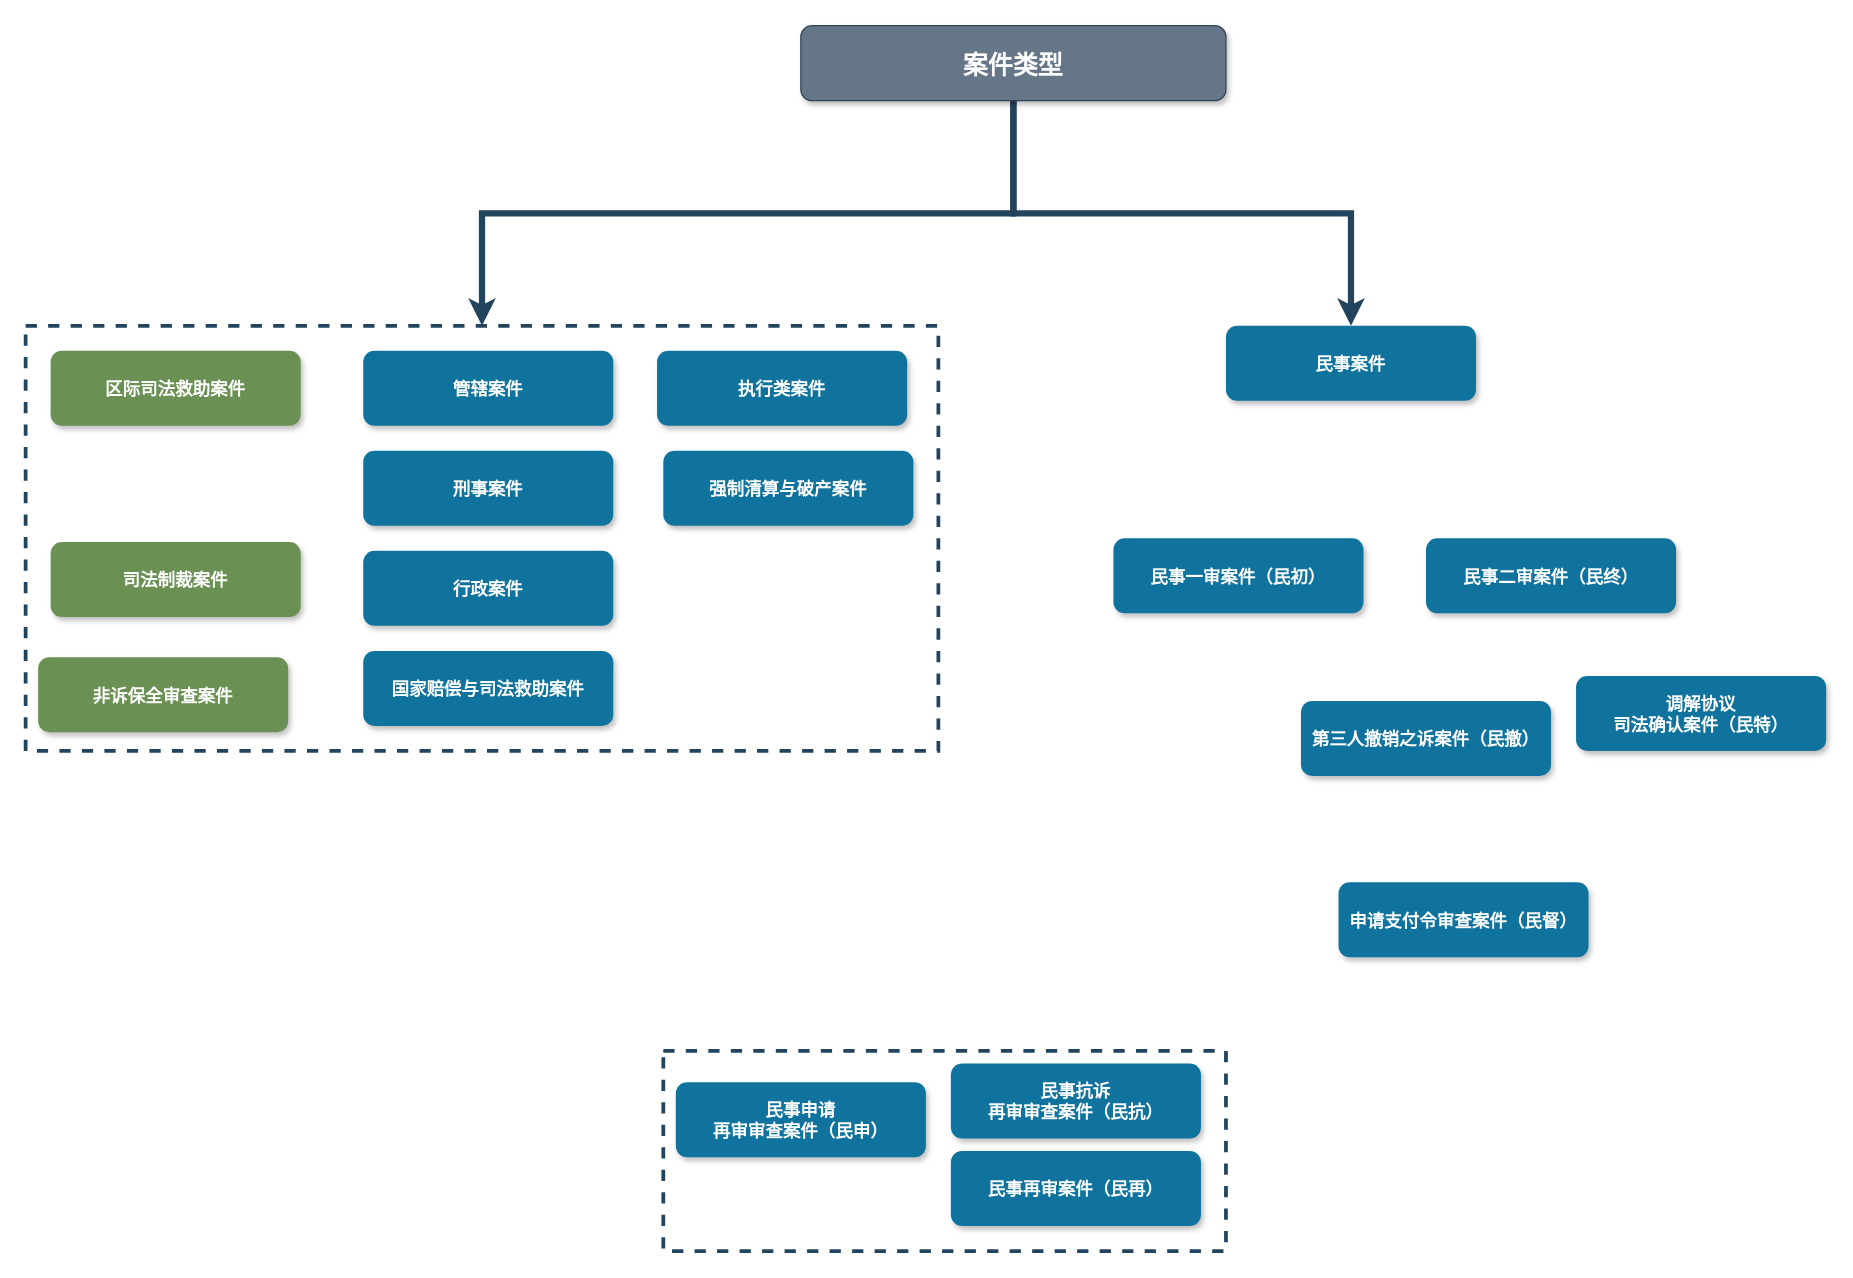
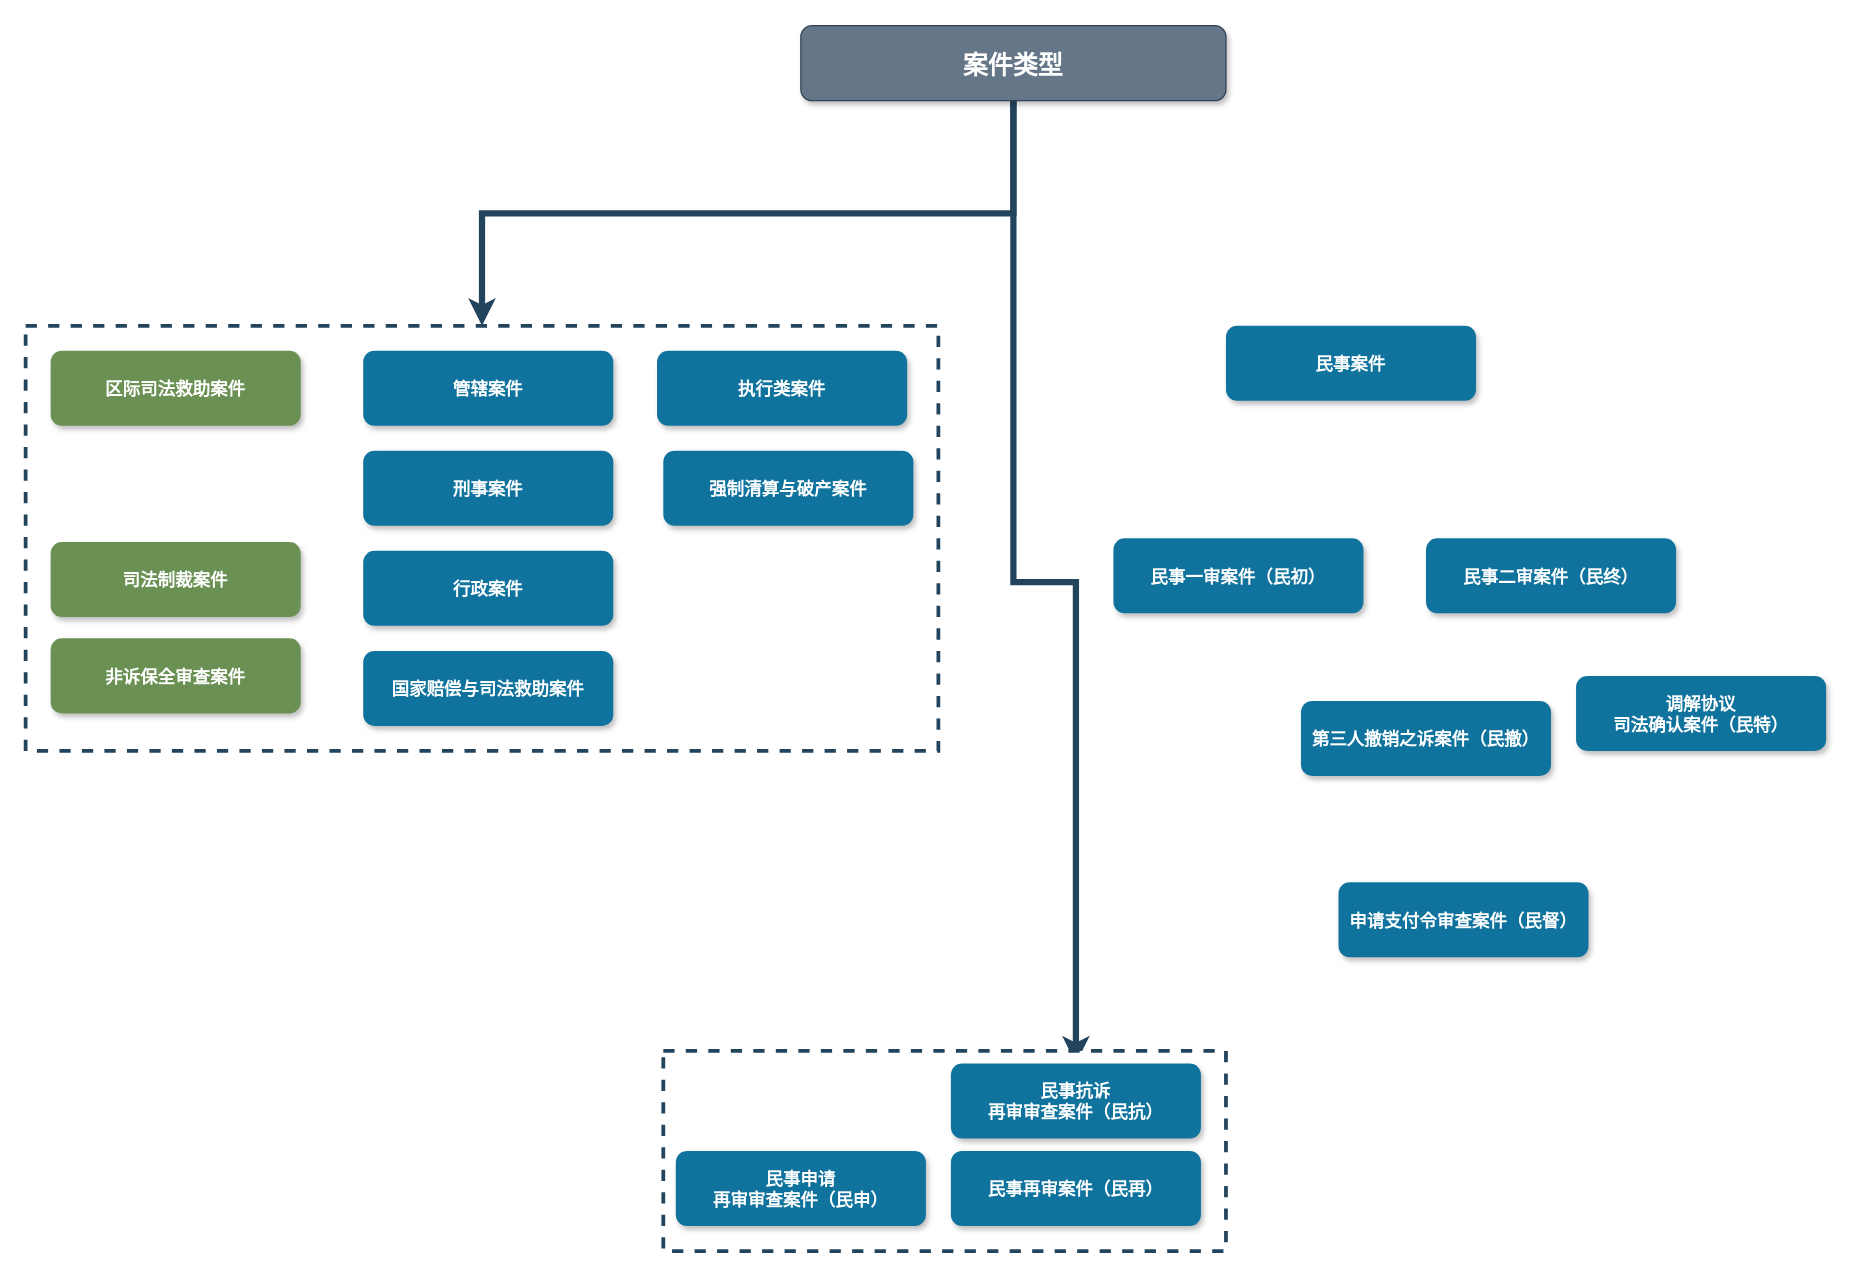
edge "案件类型" -> "民事案件": now "案件类型" -> "民事抗诉 再审审查案件（民抗）"
node "非诉保全审查案件": moved (163, 694) -> (176, 676)
node "民事申请 再审审查案件（民申）": moved (801, 1119) -> (801, 1188)
